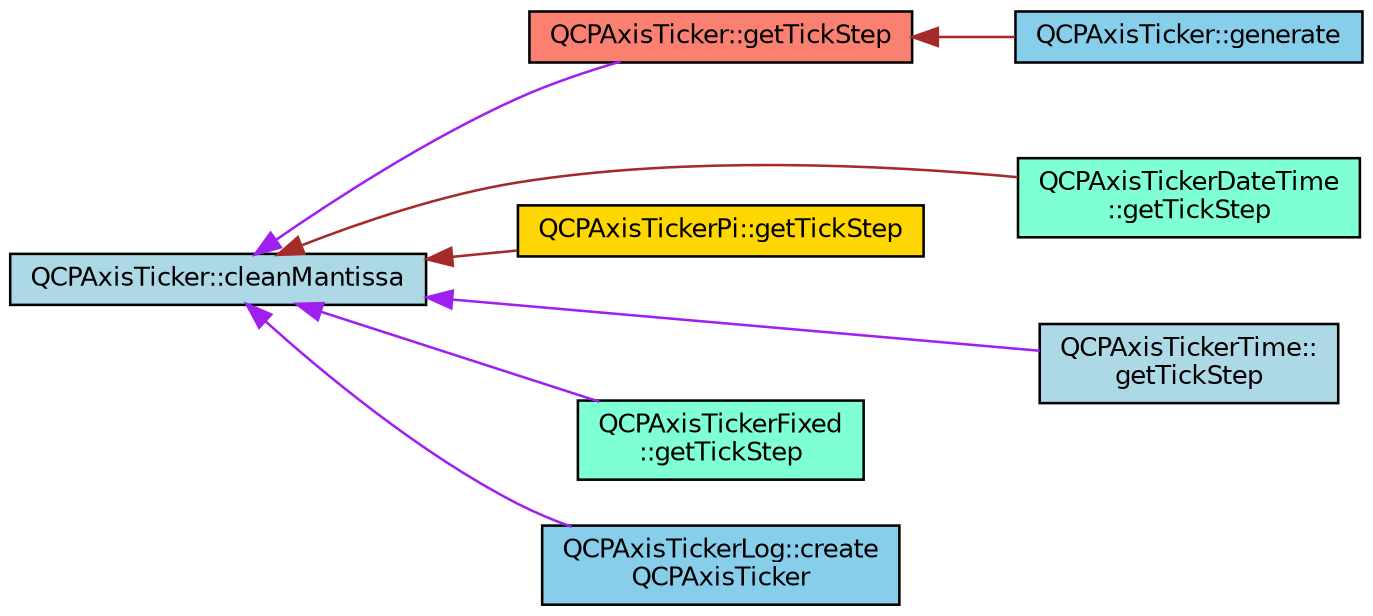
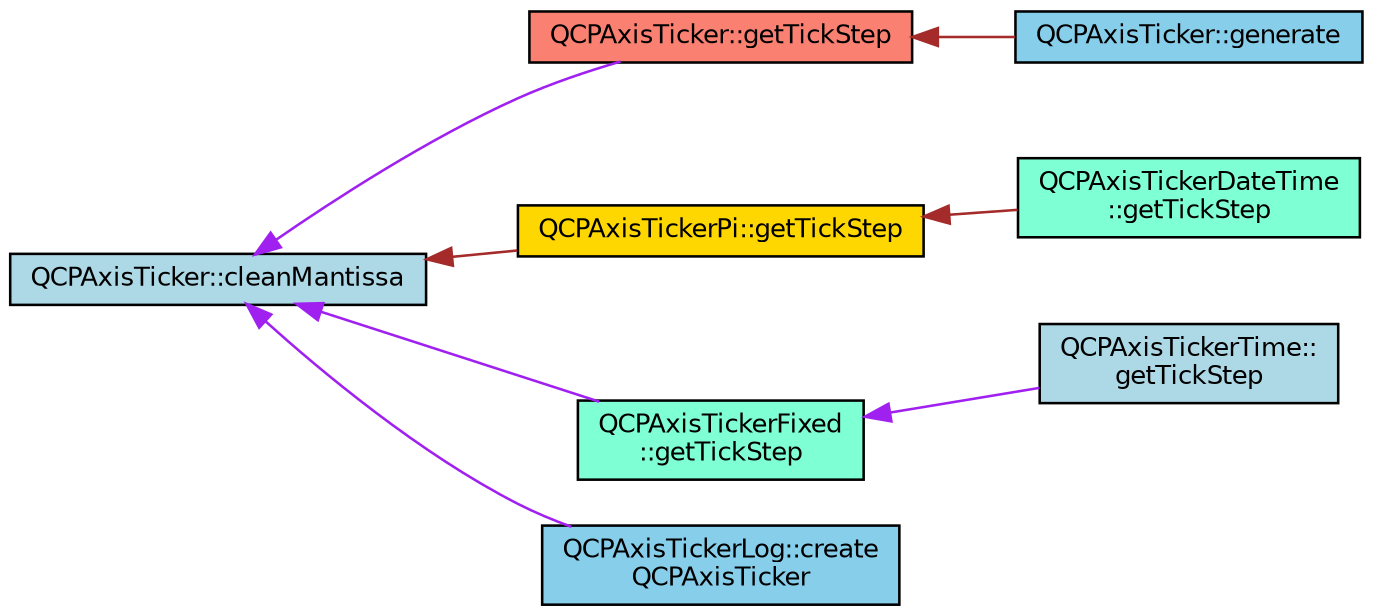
edge "QCPAxisTickerDateTime ::getTickStep" -> "QCPAxisTicker::cleanMantissa": now "QCPAxisTickerDateTime ::getTickStep" -> "QCPAxisTickerPi::getTickStep"
edge "QCPAxisTickerTime:: getTickStep" -> "QCPAxisTicker::cleanMantissa": now "QCPAxisTickerTime:: getTickStep" -> "QCPAxisTickerFixed ::getTickStep"
